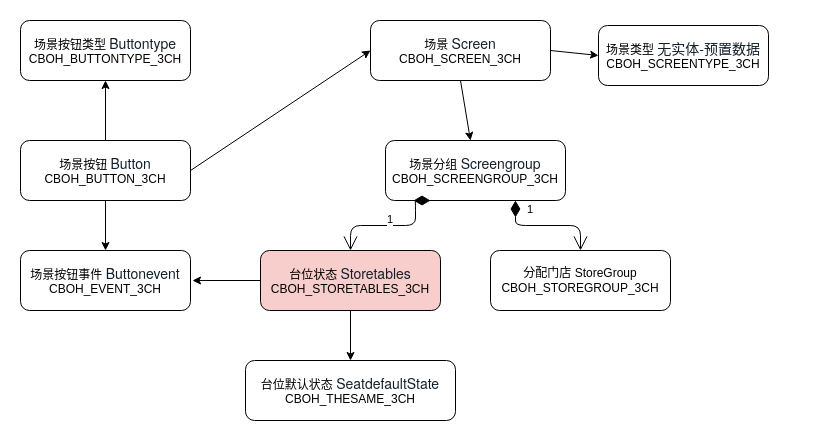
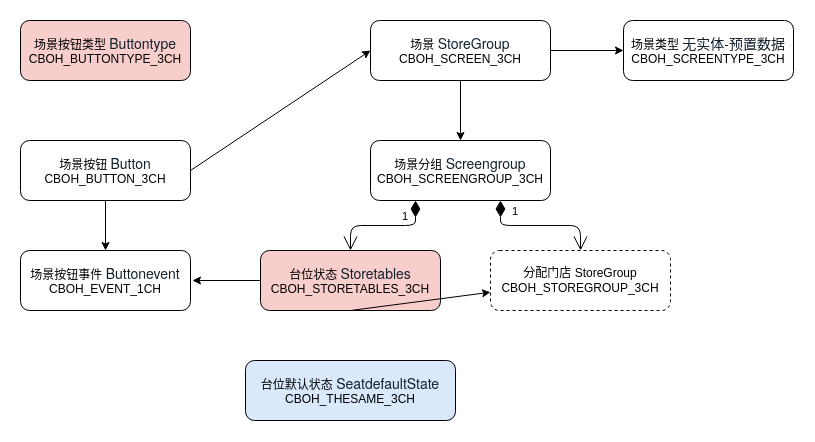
node "场景按钮类型 Buttontype CBOH_BUTTONTYPE_3CH": fillcolor #ffffff -> #f8cecc
node "场景 Screen CBOH_SCREEN_3CH": label "场景 Screen CBOH_SCREEN_3CH" -> "场景 StoreGroup CBOH_SCREEN_3CH"
node "场景类型 无实体-预置数据 CBOH_SCREENTYPE_3CH": moved (684, 56) -> (709, 51)
edge "场景按钮 Button CBOH_BUTTON_3CH" -> "场景按钮类型 Buttontype CBOH_BUTTONTYPE_3CH": removed
node "场景分组 Screengroup CBOH_SCREENGROUP_3CH": moved (476, 171) -> (461, 171)
node "场景按钮事件 Buttonevent CBOH_EVENT_3CH": label "场景按钮事件 Buttonevent CBOH_EVENT_3CH" -> "场景按钮事件 Buttonevent CBOH_EVENT_1CH"
node "分配门店 StoreGroup CBOH_STOREGROUP_3CH": style solid -> dashed
edge "台位状态 Storetables CBOH_STORETABLES_3CH" -> "台位默认状态 SeatdefaultState CBOH_THESAME_3CH": now "台位状态 Storetables CBOH_STORETABLES_3CH" -> "分配门店 StoreGroup CBOH_STOREGROUP_3CH"
node "台位默认状态 SeatdefaultState CBOH_THESAME_3CH": fillcolor #ffffff -> #dae8fc
